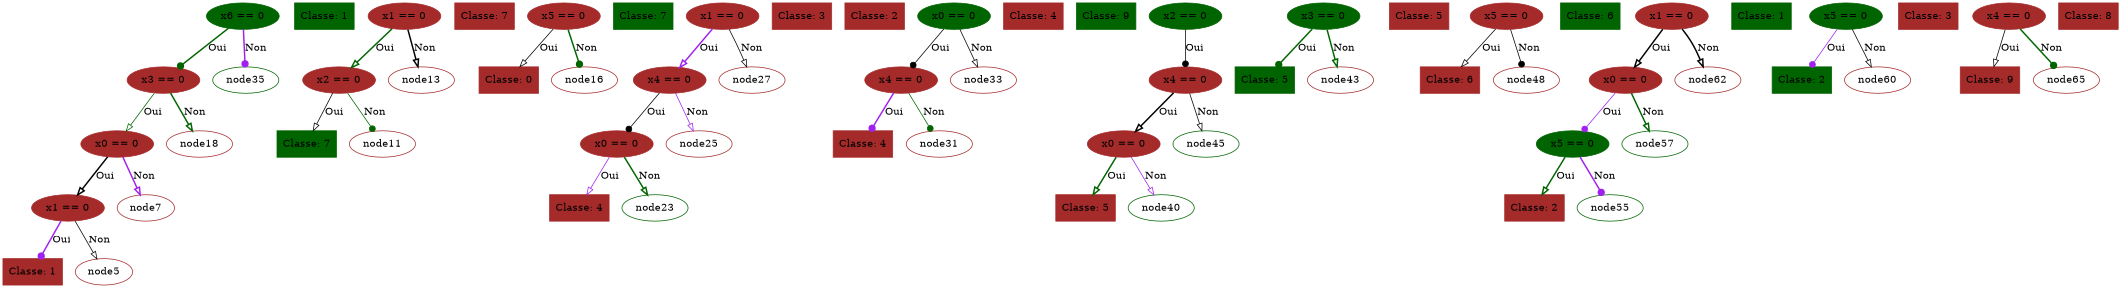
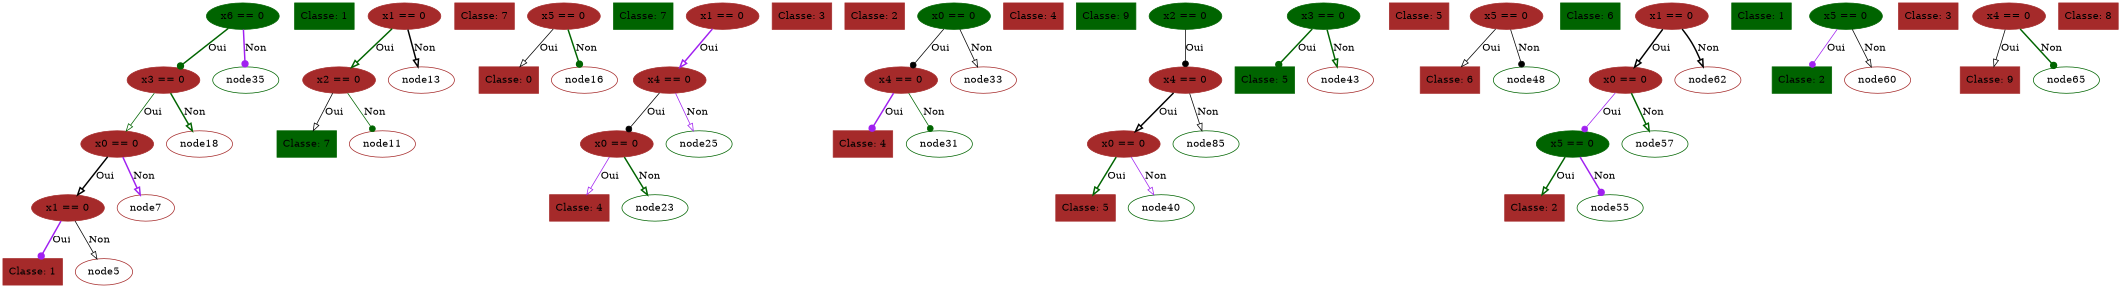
node "node27": removed
node "node48": color brown -> darkgreen
node "node65": color brown -> darkgreen
node "node25": color brown -> darkgreen
node "node31": color brown -> darkgreen
node "node45": label "node45" -> "node85"
